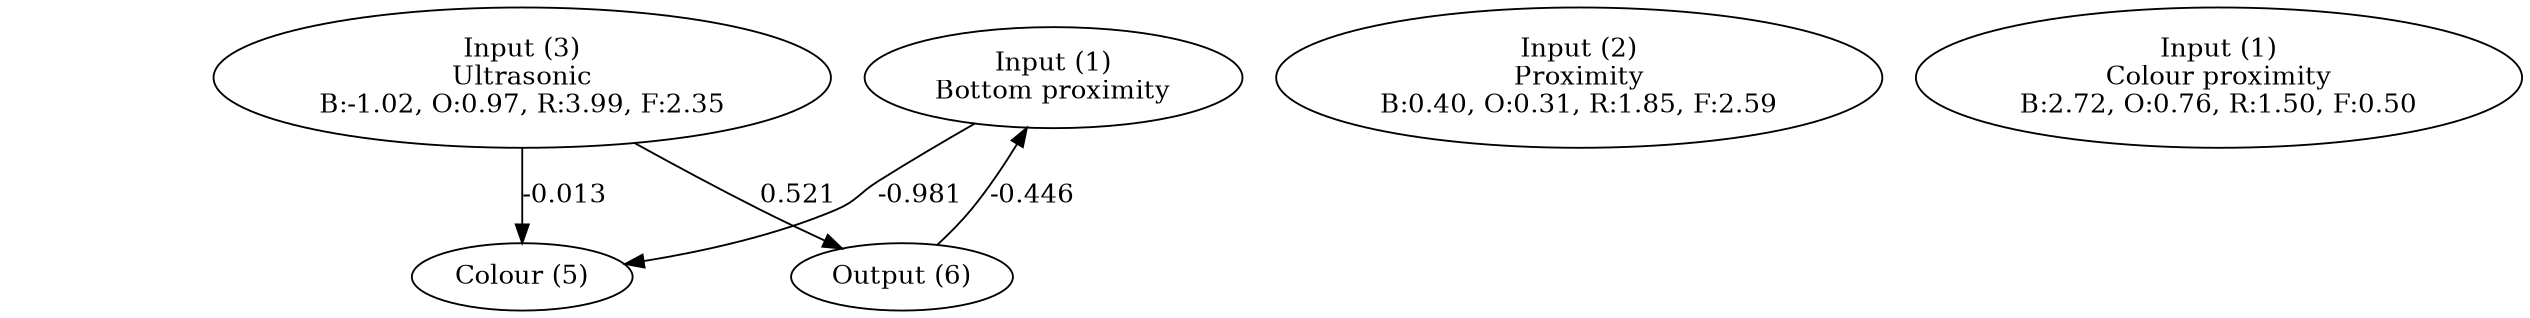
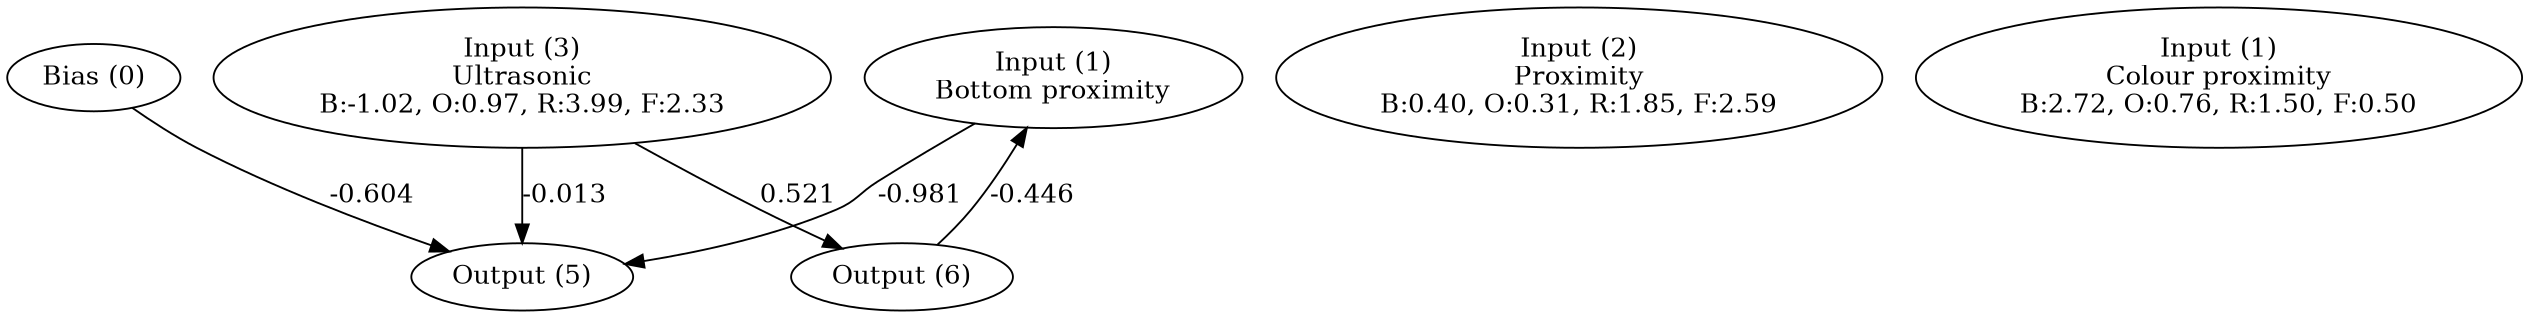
node "Bias (0)": added
node "Input (3) Ultrasonic B:-1.02, O:0.97, R:3.99, F:2.35": label "Input (3) Ultrasonic B:-1.02, O:0.97, R:3.99, F:2.35" -> "Input (3) Ultrasonic B:-1.02, O:0.97, R:3.99, F:2.33"
node "Colour (5)": label "Colour (5)" -> "Output (5)"
